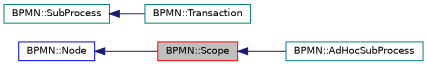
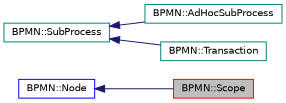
edge "BPMN::AdHocSubProcess" -> "BPMN::Scope": now "BPMN::AdHocSubProcess" -> "BPMN::SubProcess"
